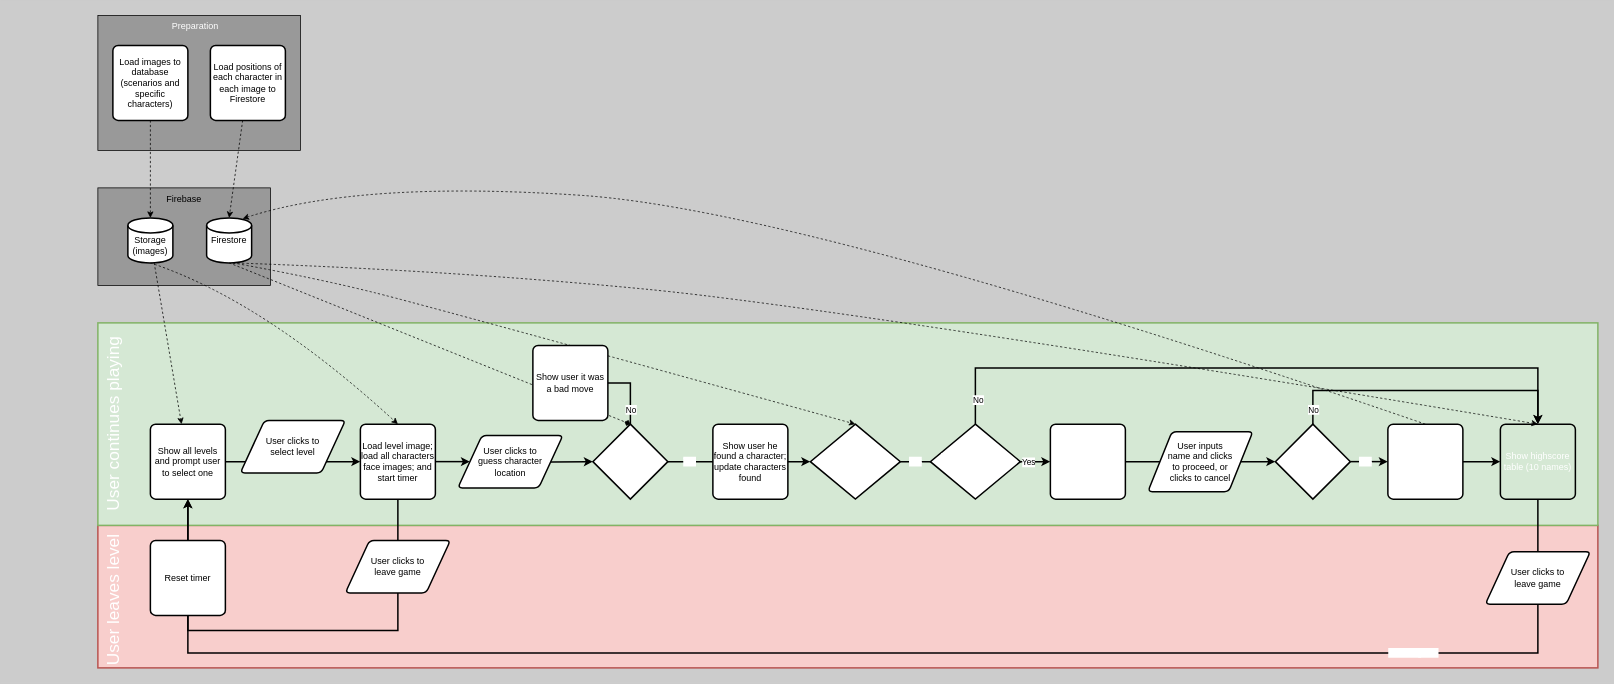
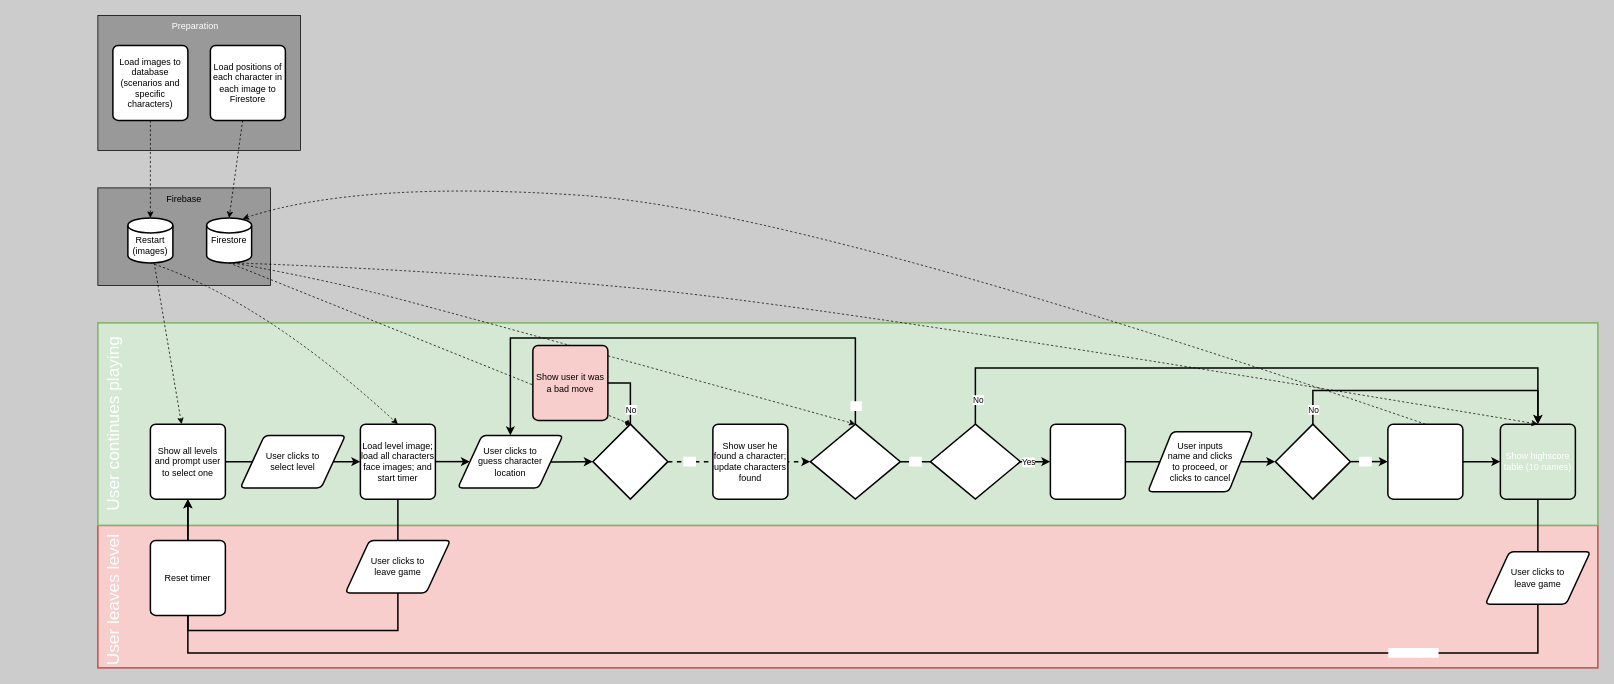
node "Storage (images)": label "Storage (images)" -> "Restart (images)"
edge "Are all characters found?" -> "User clicks to guess character location": added, label "No"
node "Show user it was a bad move": fillcolor #ffffff -> #f8cecc
node "User clicks to select level": moved (293, 447) -> (293, 462)
edge "Is position correct?" -> "Are all characters found?": style solid -> dashed
